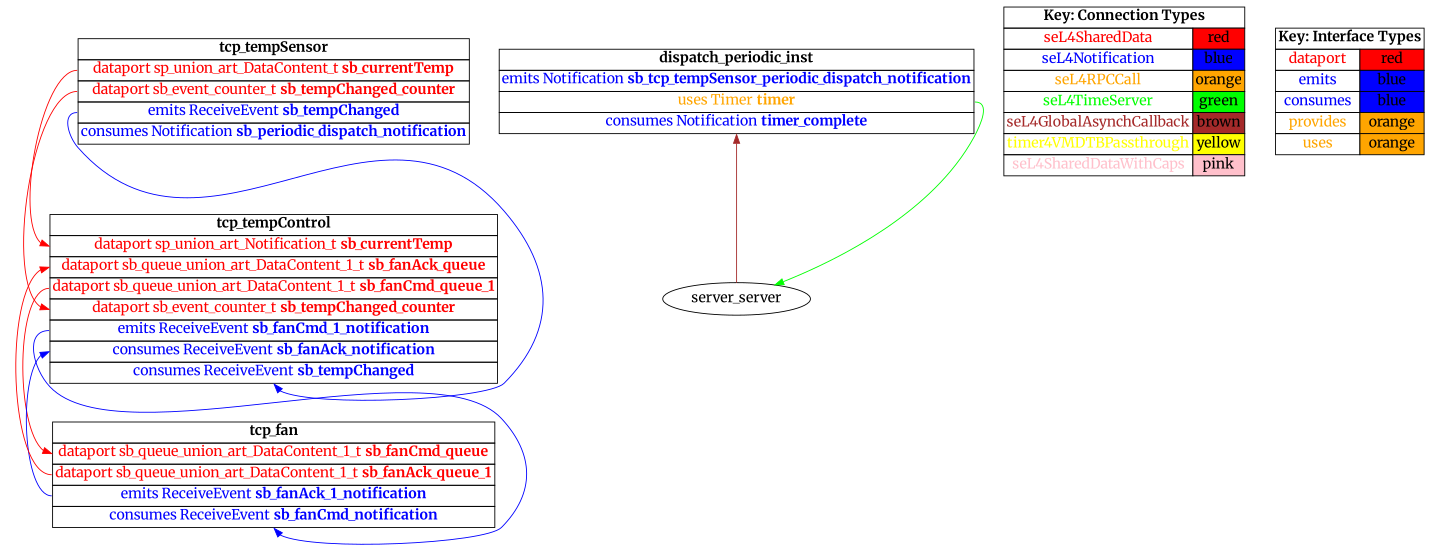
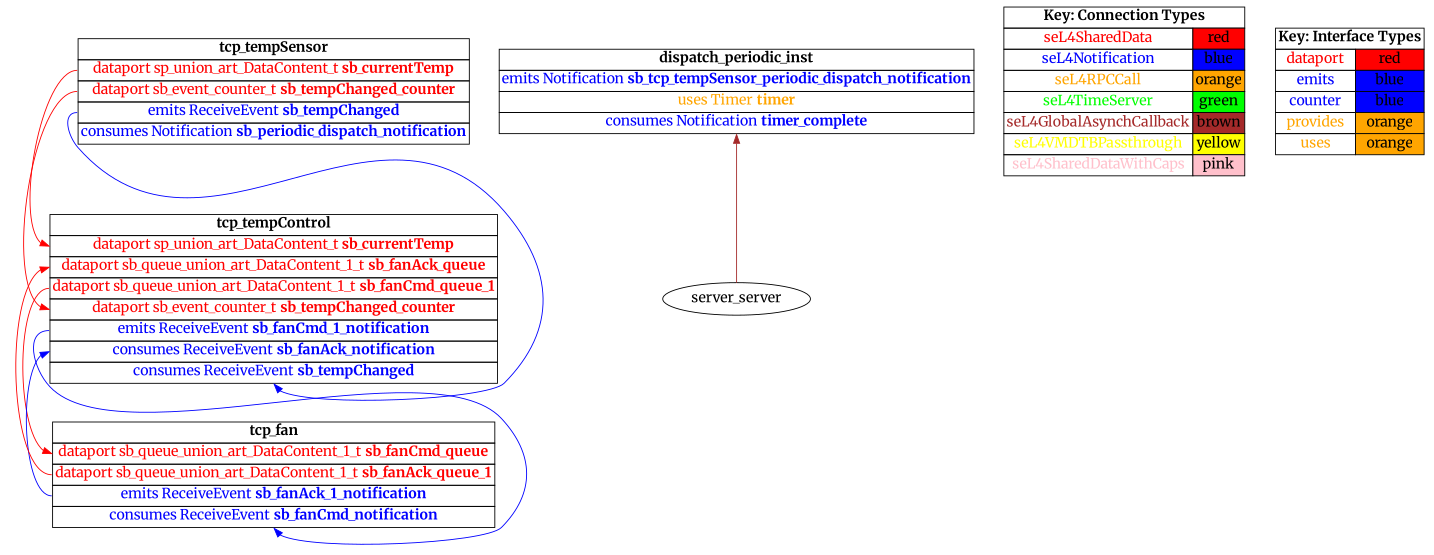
node "Key: Interface Types": text "consumes" -> "counter"
node "Key: Connection Types": text "timer4VMDTBPassthrough" -> "seL4VMDTBPassthrough"
edge "dispatch_periodic_inst" -> "server_server": removed
node "tcp_tempControl": text "dataport sp_union_art_Notification_t" -> "dataport sp_union_art_DataContent_t"
